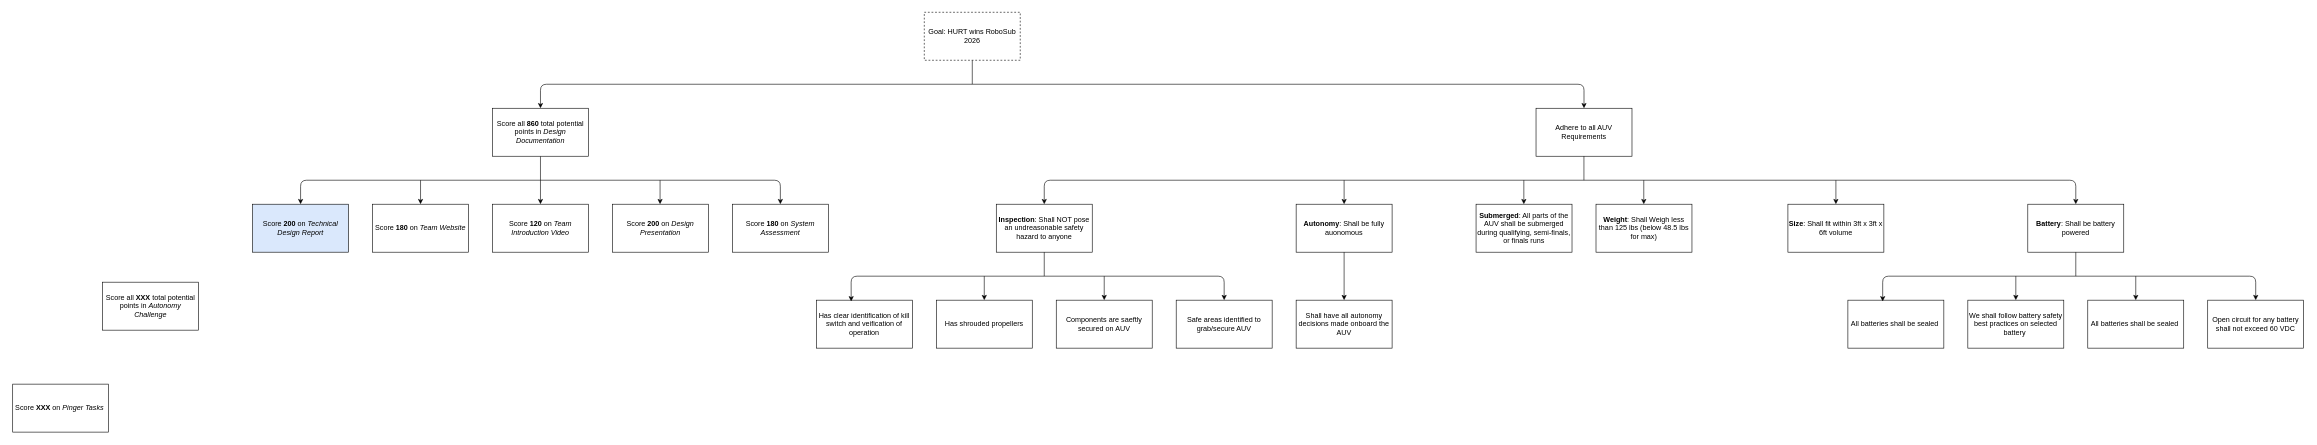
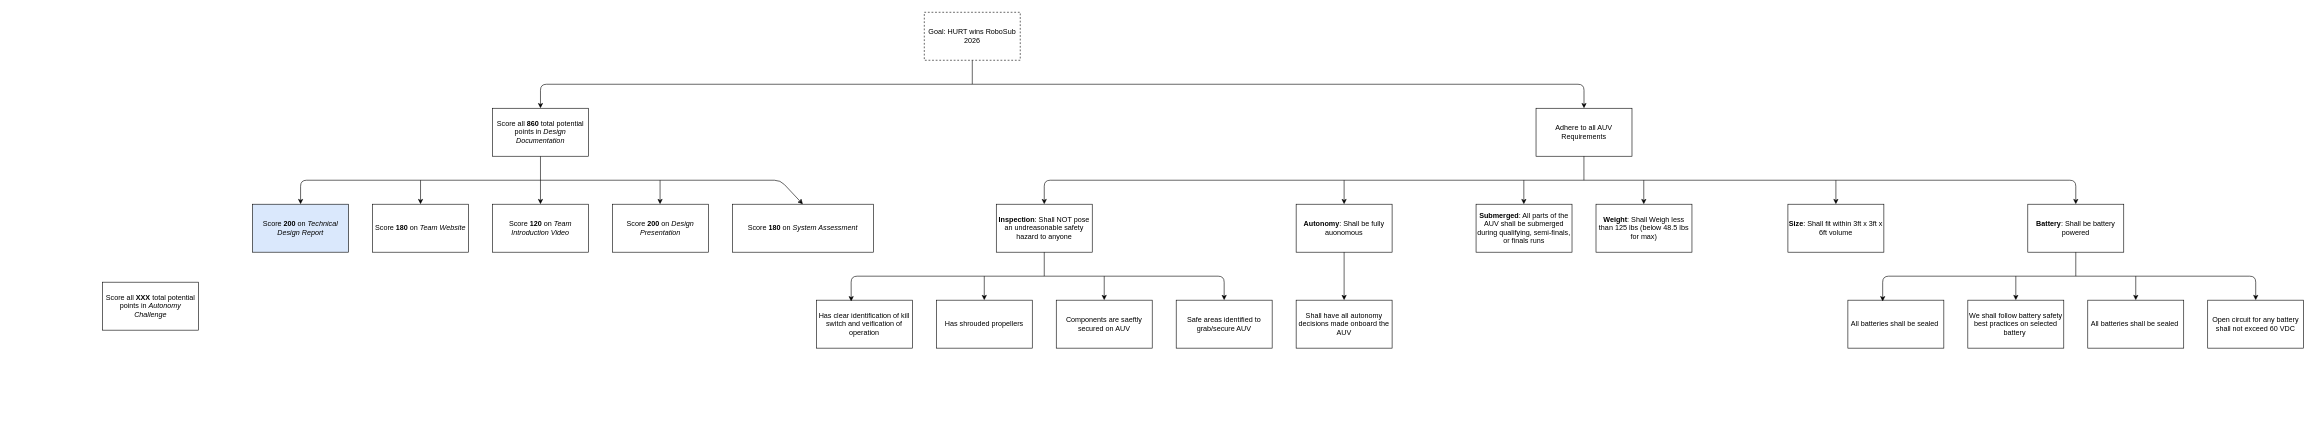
node "Score 180 on System Assessment": size 96x48 -> 141x48
node "Score XXX on Pinger Tasks": removed
